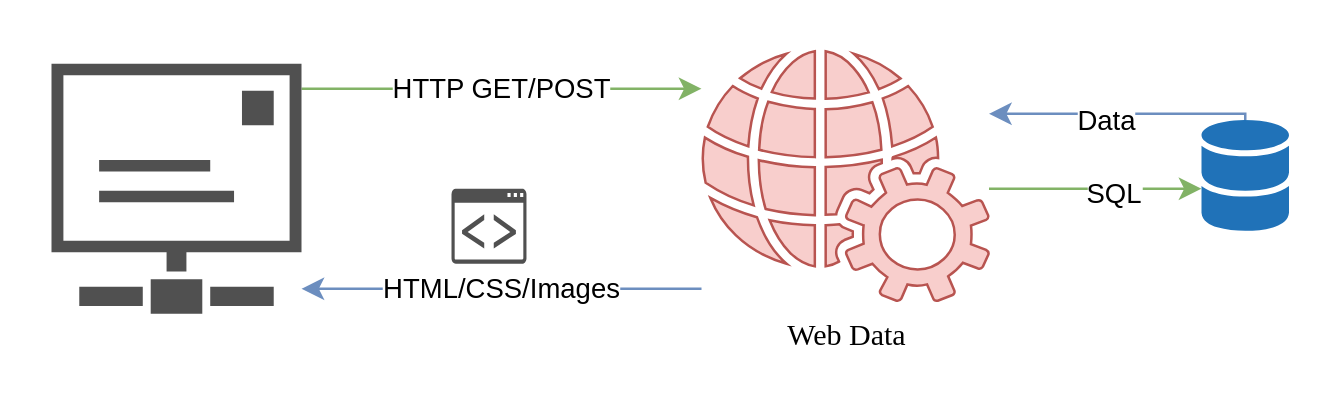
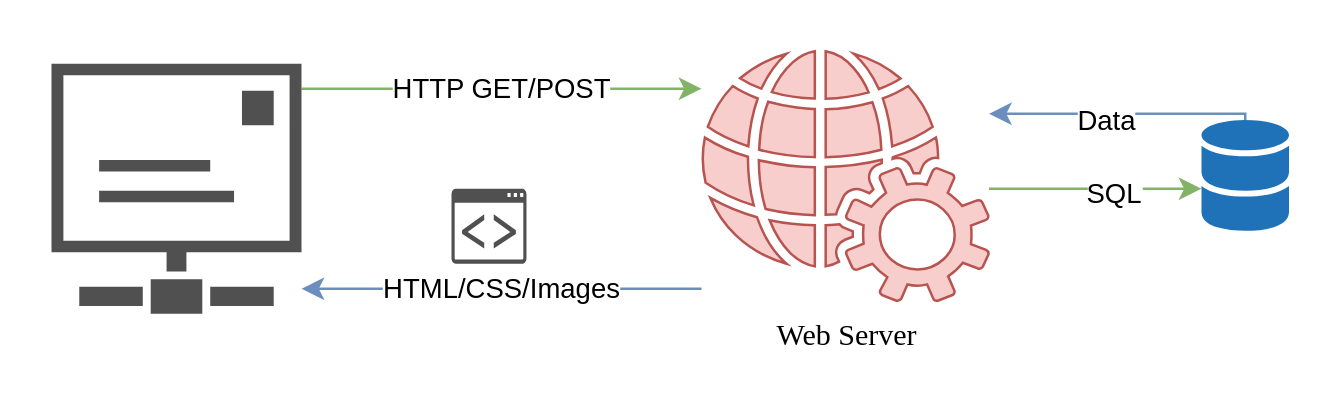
node "Web Data": label "Web Data" -> "Web Server"
